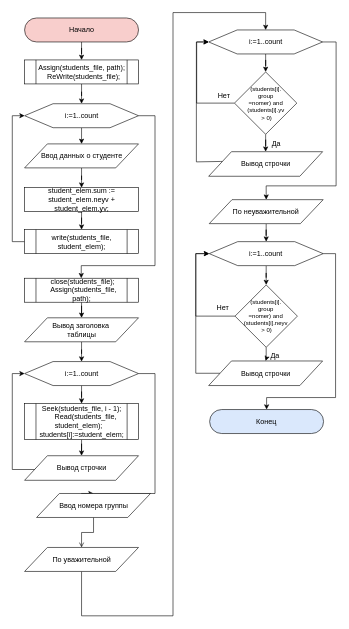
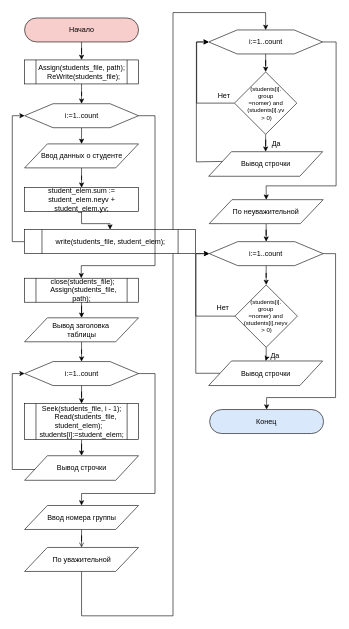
node "write(students_file, student_elem);": size 114x24 -> 171x24
node "Ввод номера группы": moved (94, 506) -> (82, 518)
